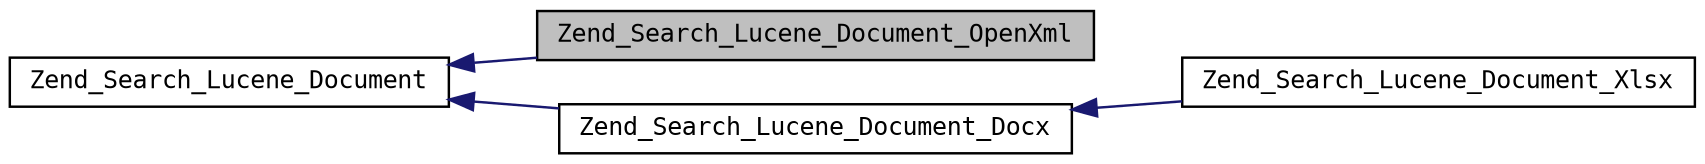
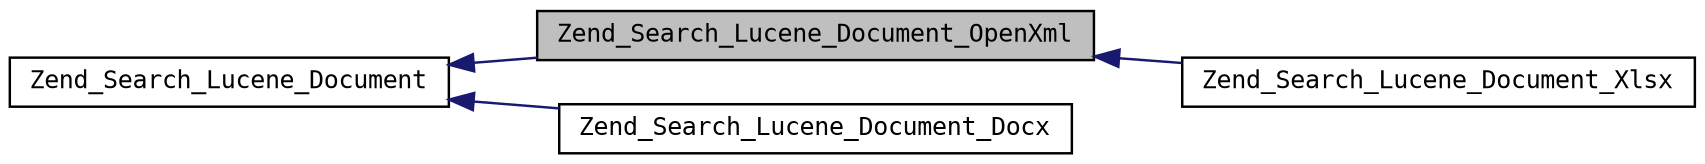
edge "Zend_Search_Lucene_Document_Xlsx" -> "Zend_Search_Lucene_Document_Docx": now "Zend_Search_Lucene_Document_Xlsx" -> "Zend_Search_Lucene_Document_OpenXml"
